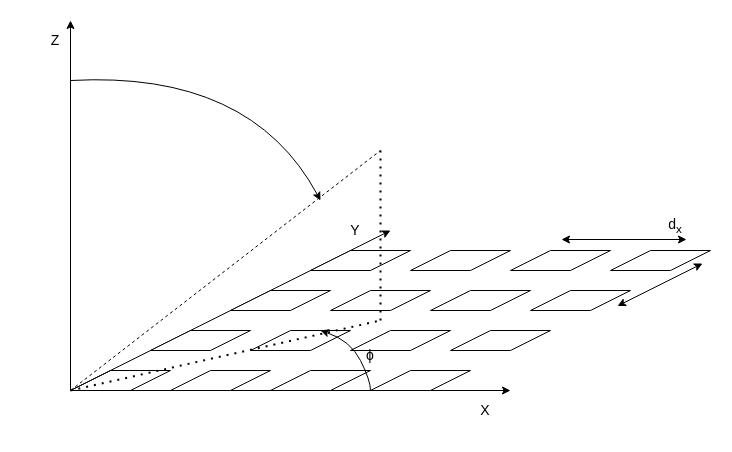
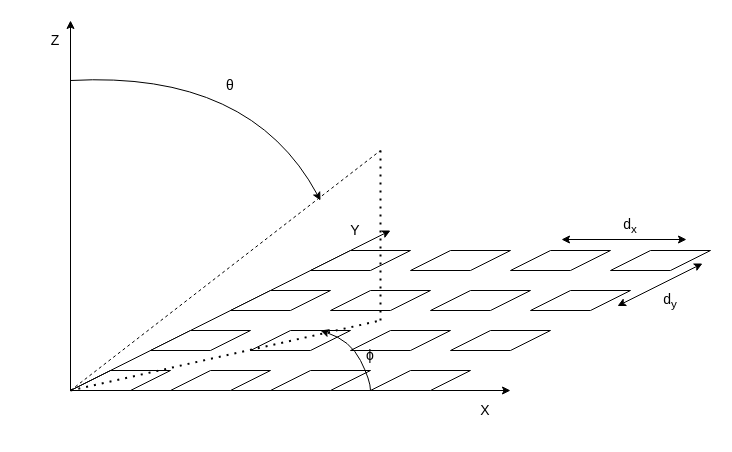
node "θ": added
node "dx": moved (676, 226) -> (631, 226)
node "dy": added
